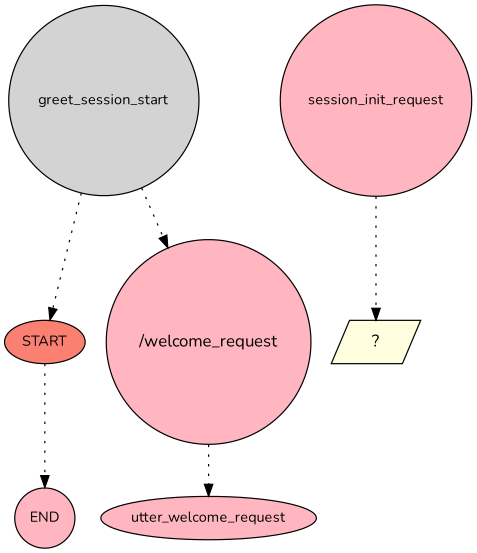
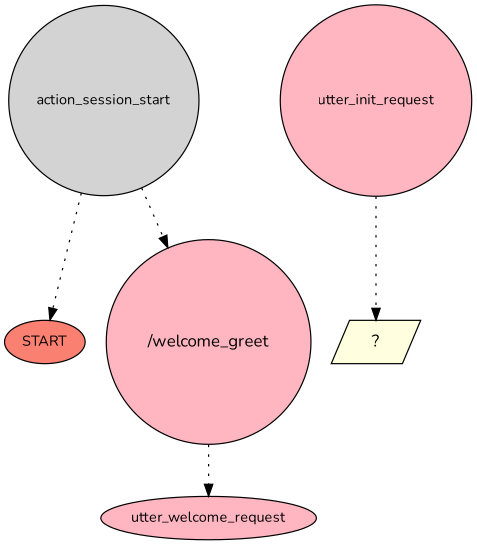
node "greet_session_start": label "greet_session_start" -> "action_session_start"
node "session_init_request": label "session_init_request" -> "utter_init_request"
node "/welcome_request": label "/welcome_request" -> "/welcome_greet"
node "END": removed
